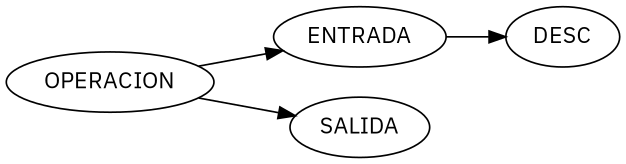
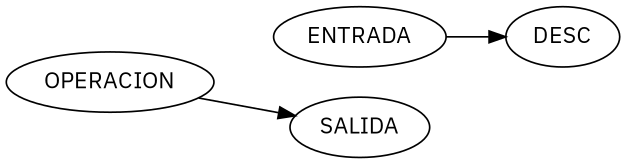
edge "OPERACION" -> "ENTRADA": removed
